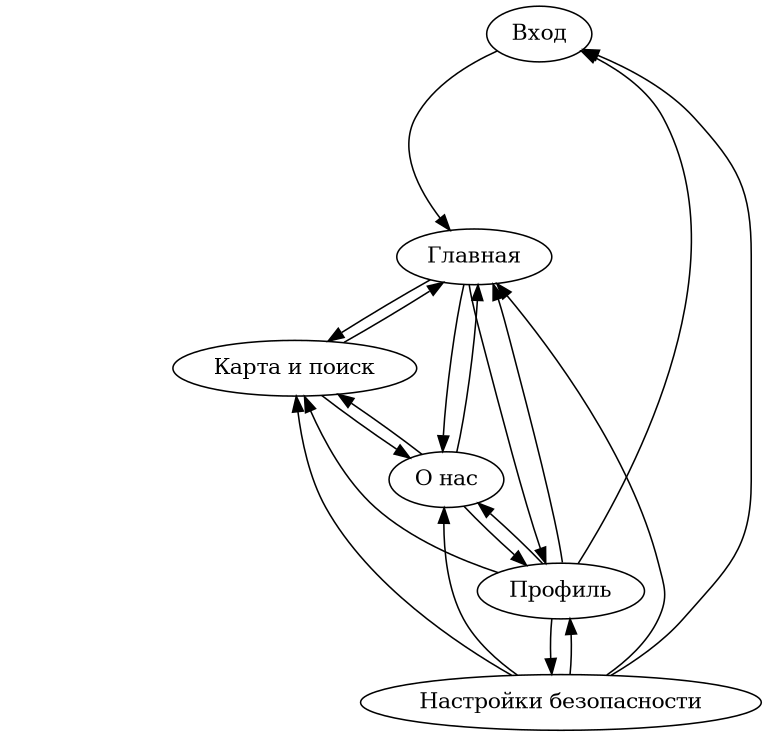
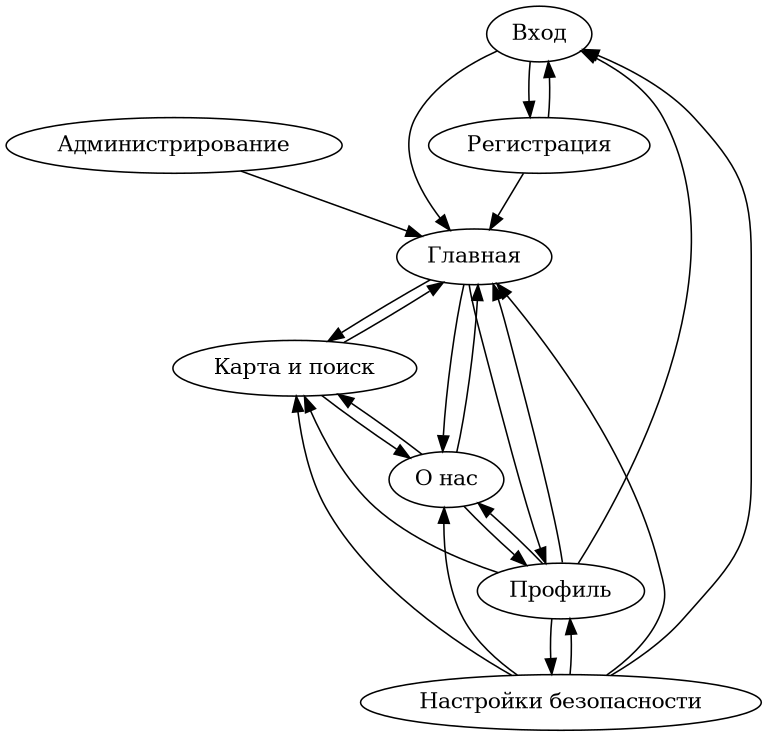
node "Администрирование": added
node "Регистрация": added
